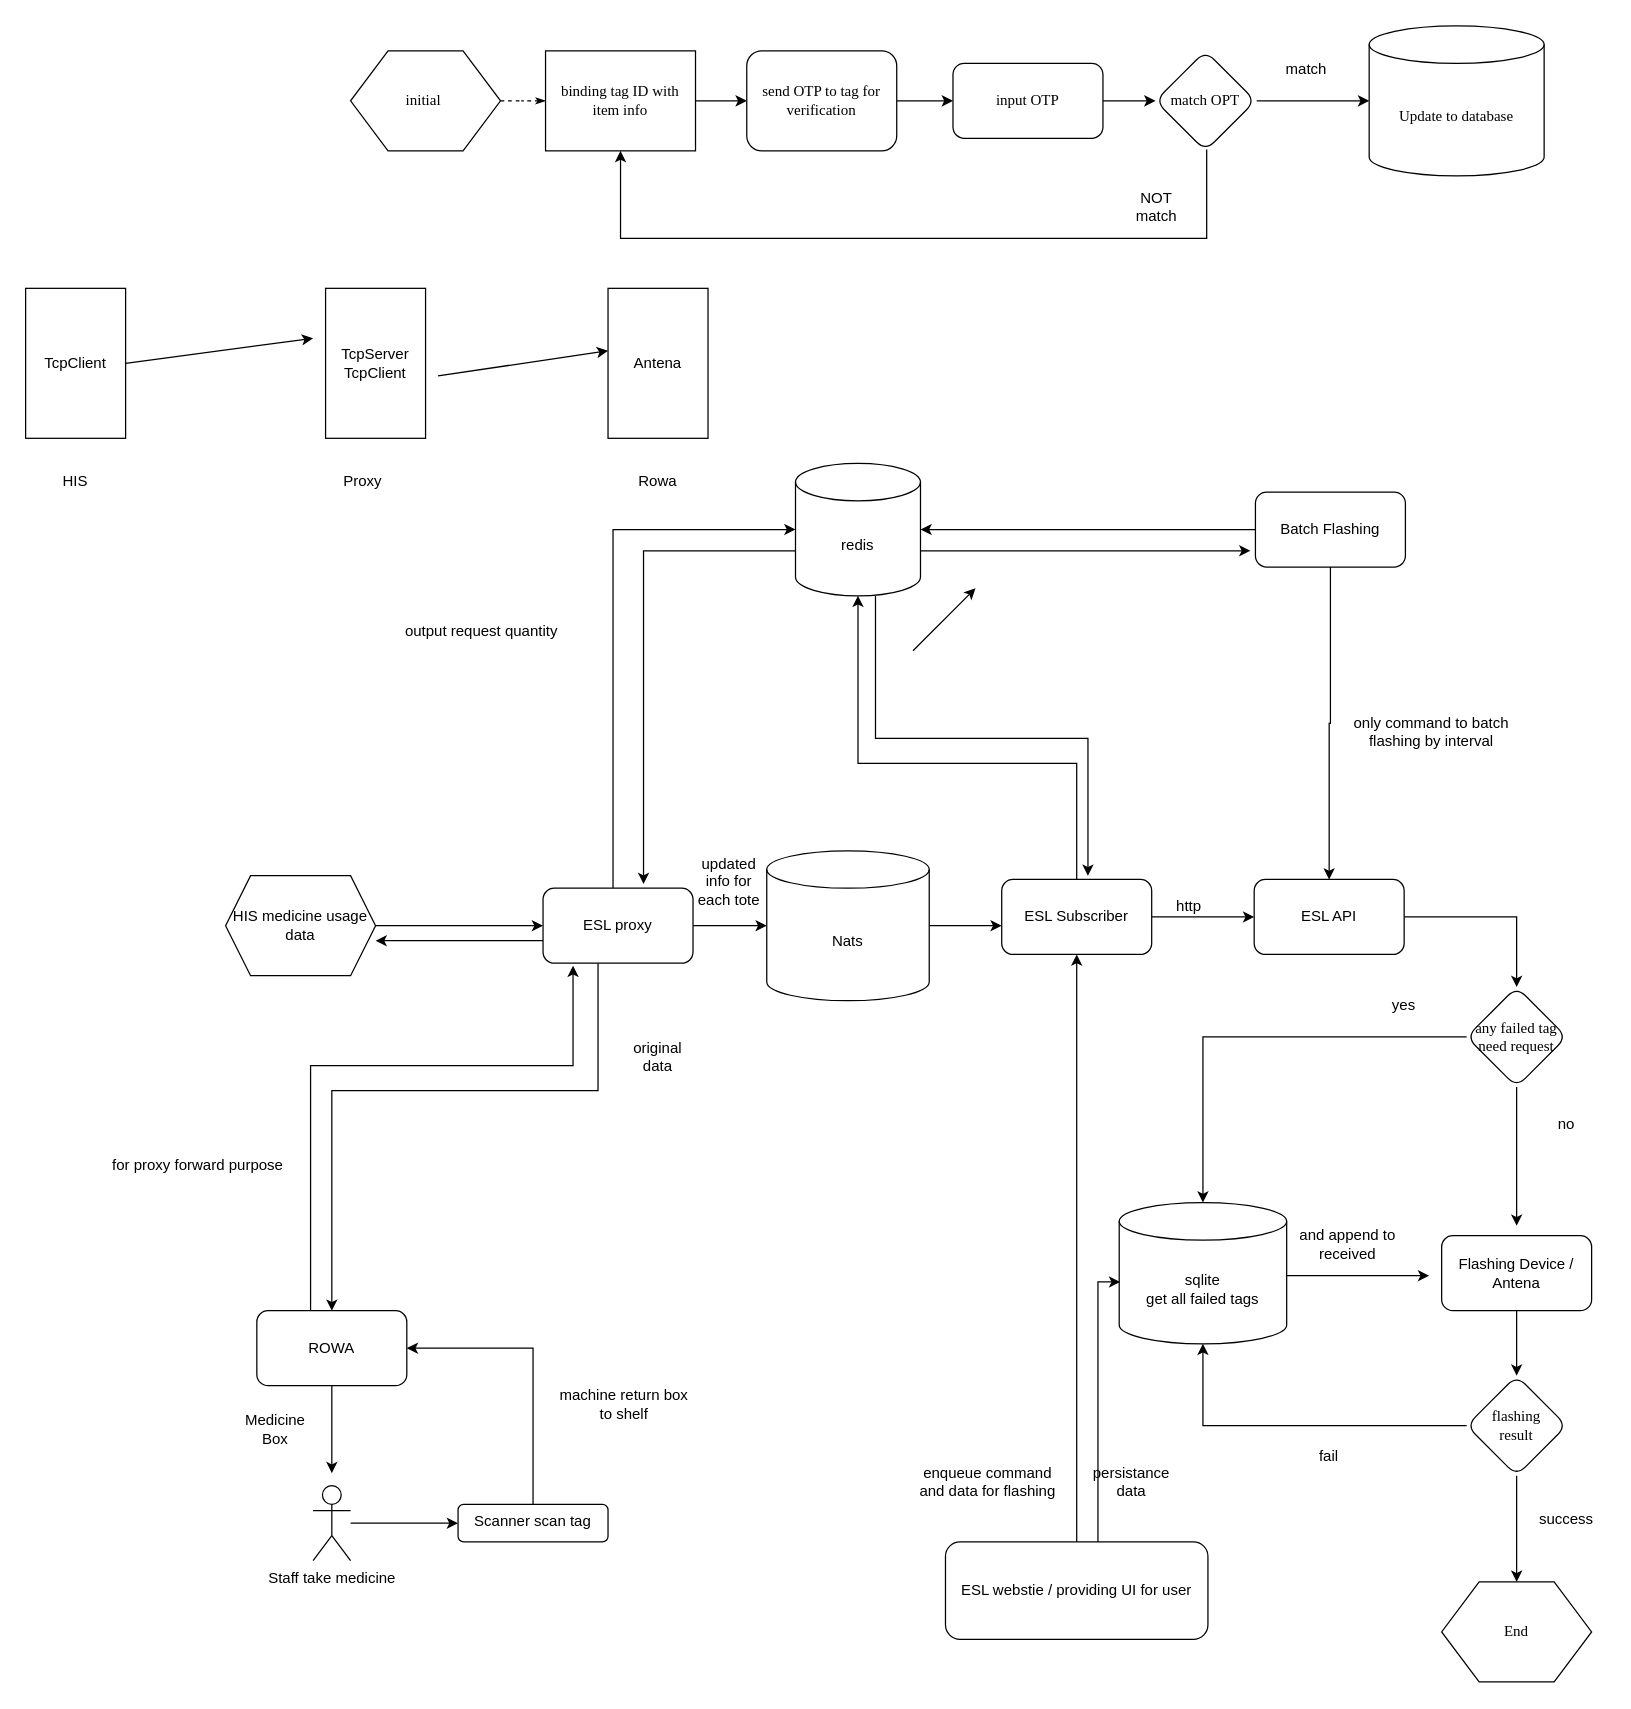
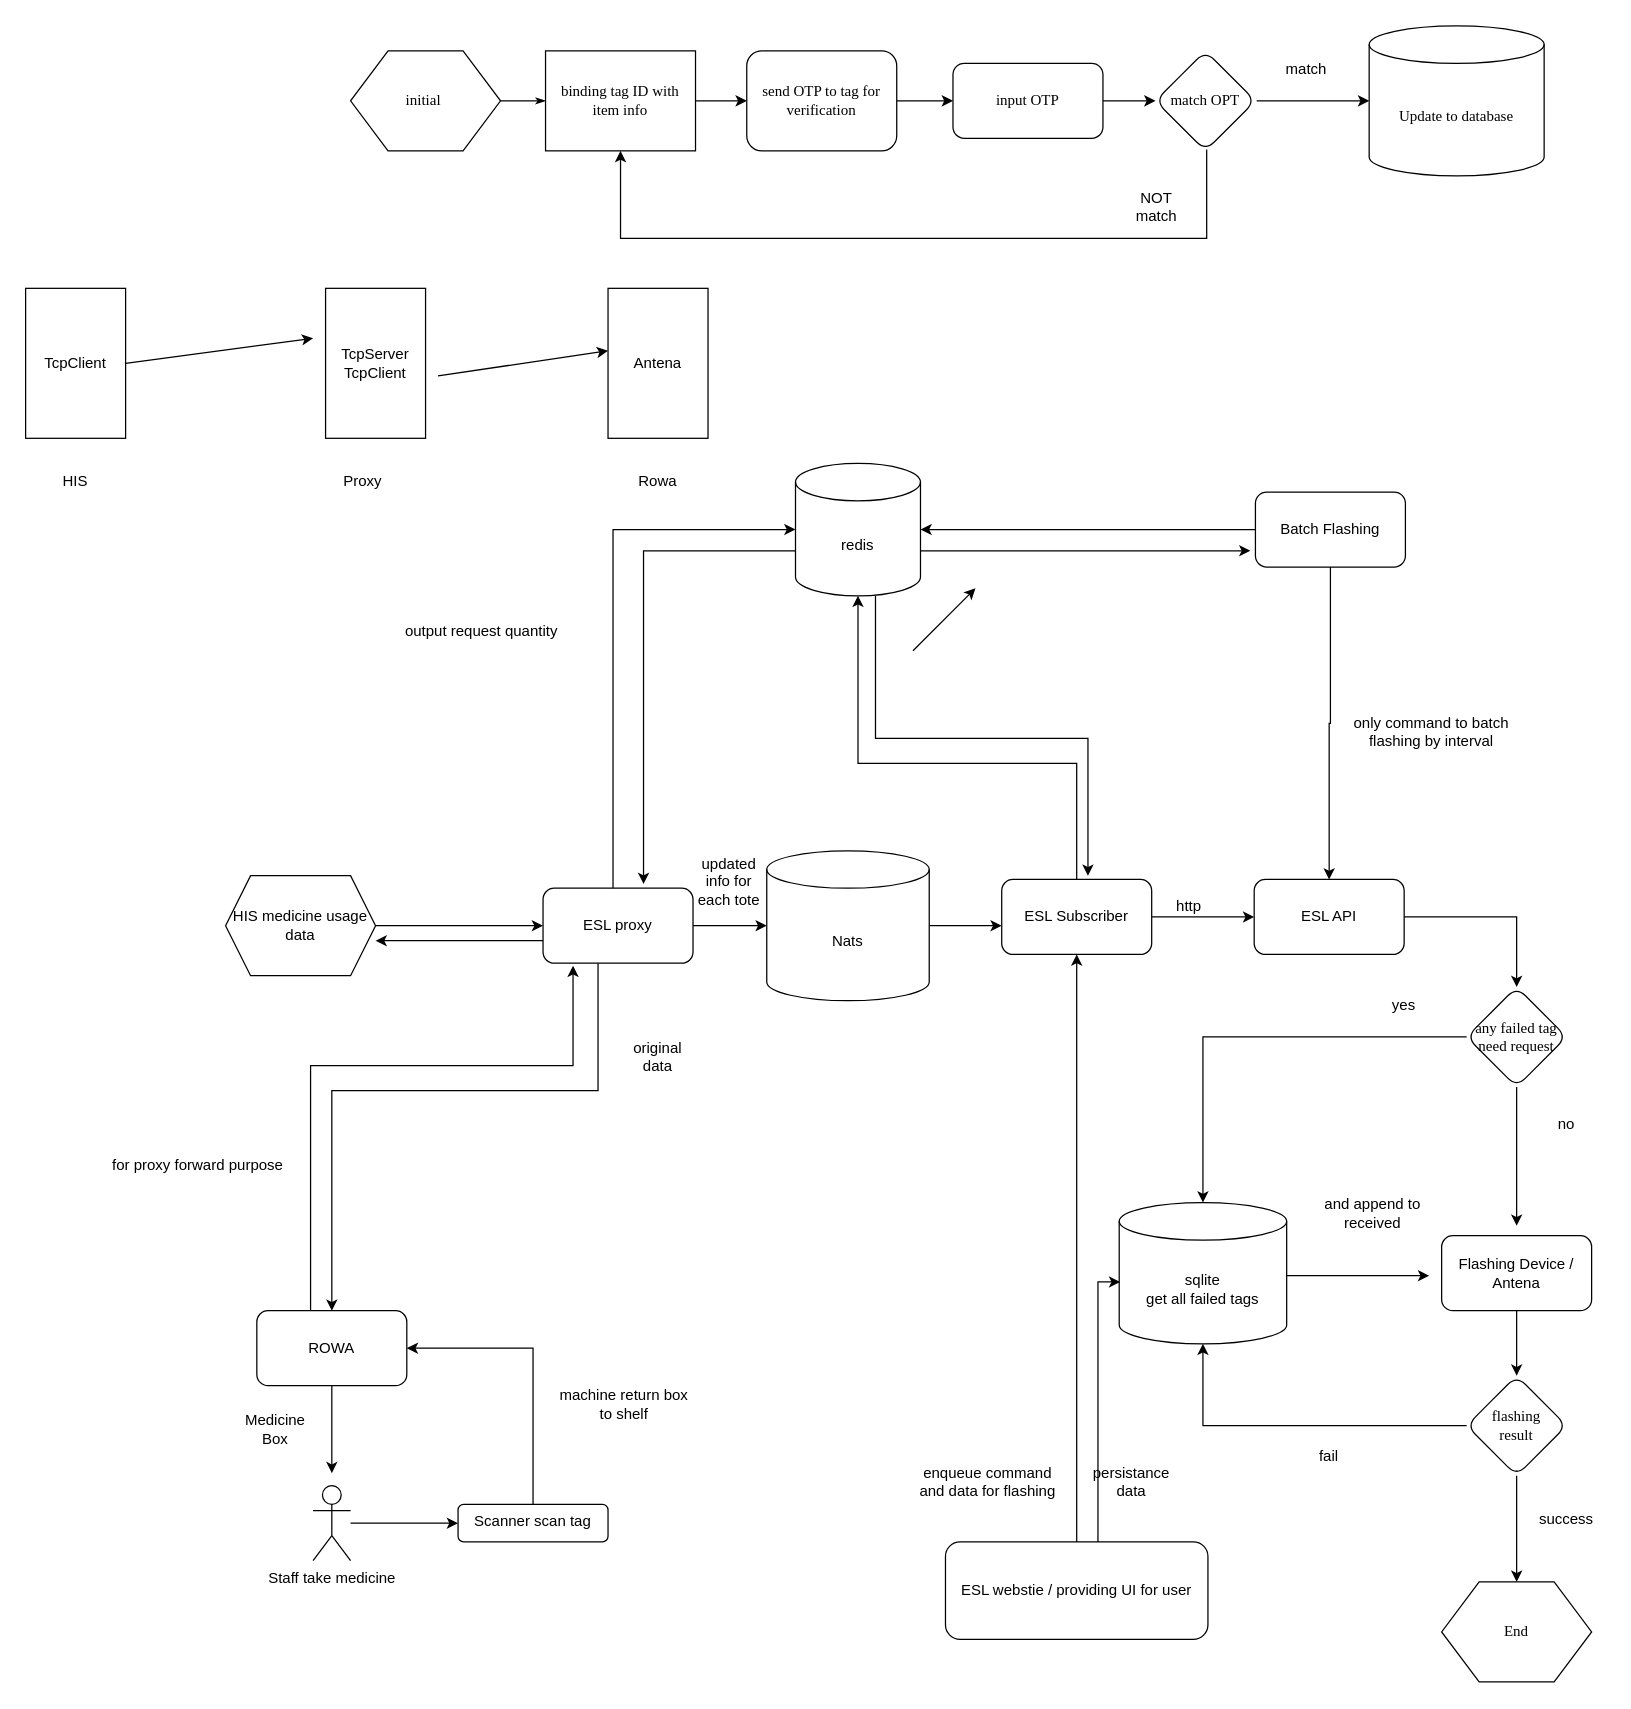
edge "initial" -> "binding tag ID with item info": style dashed -> solid
node "and append to received": moved (1348, 1244) -> (1373, 1213)
